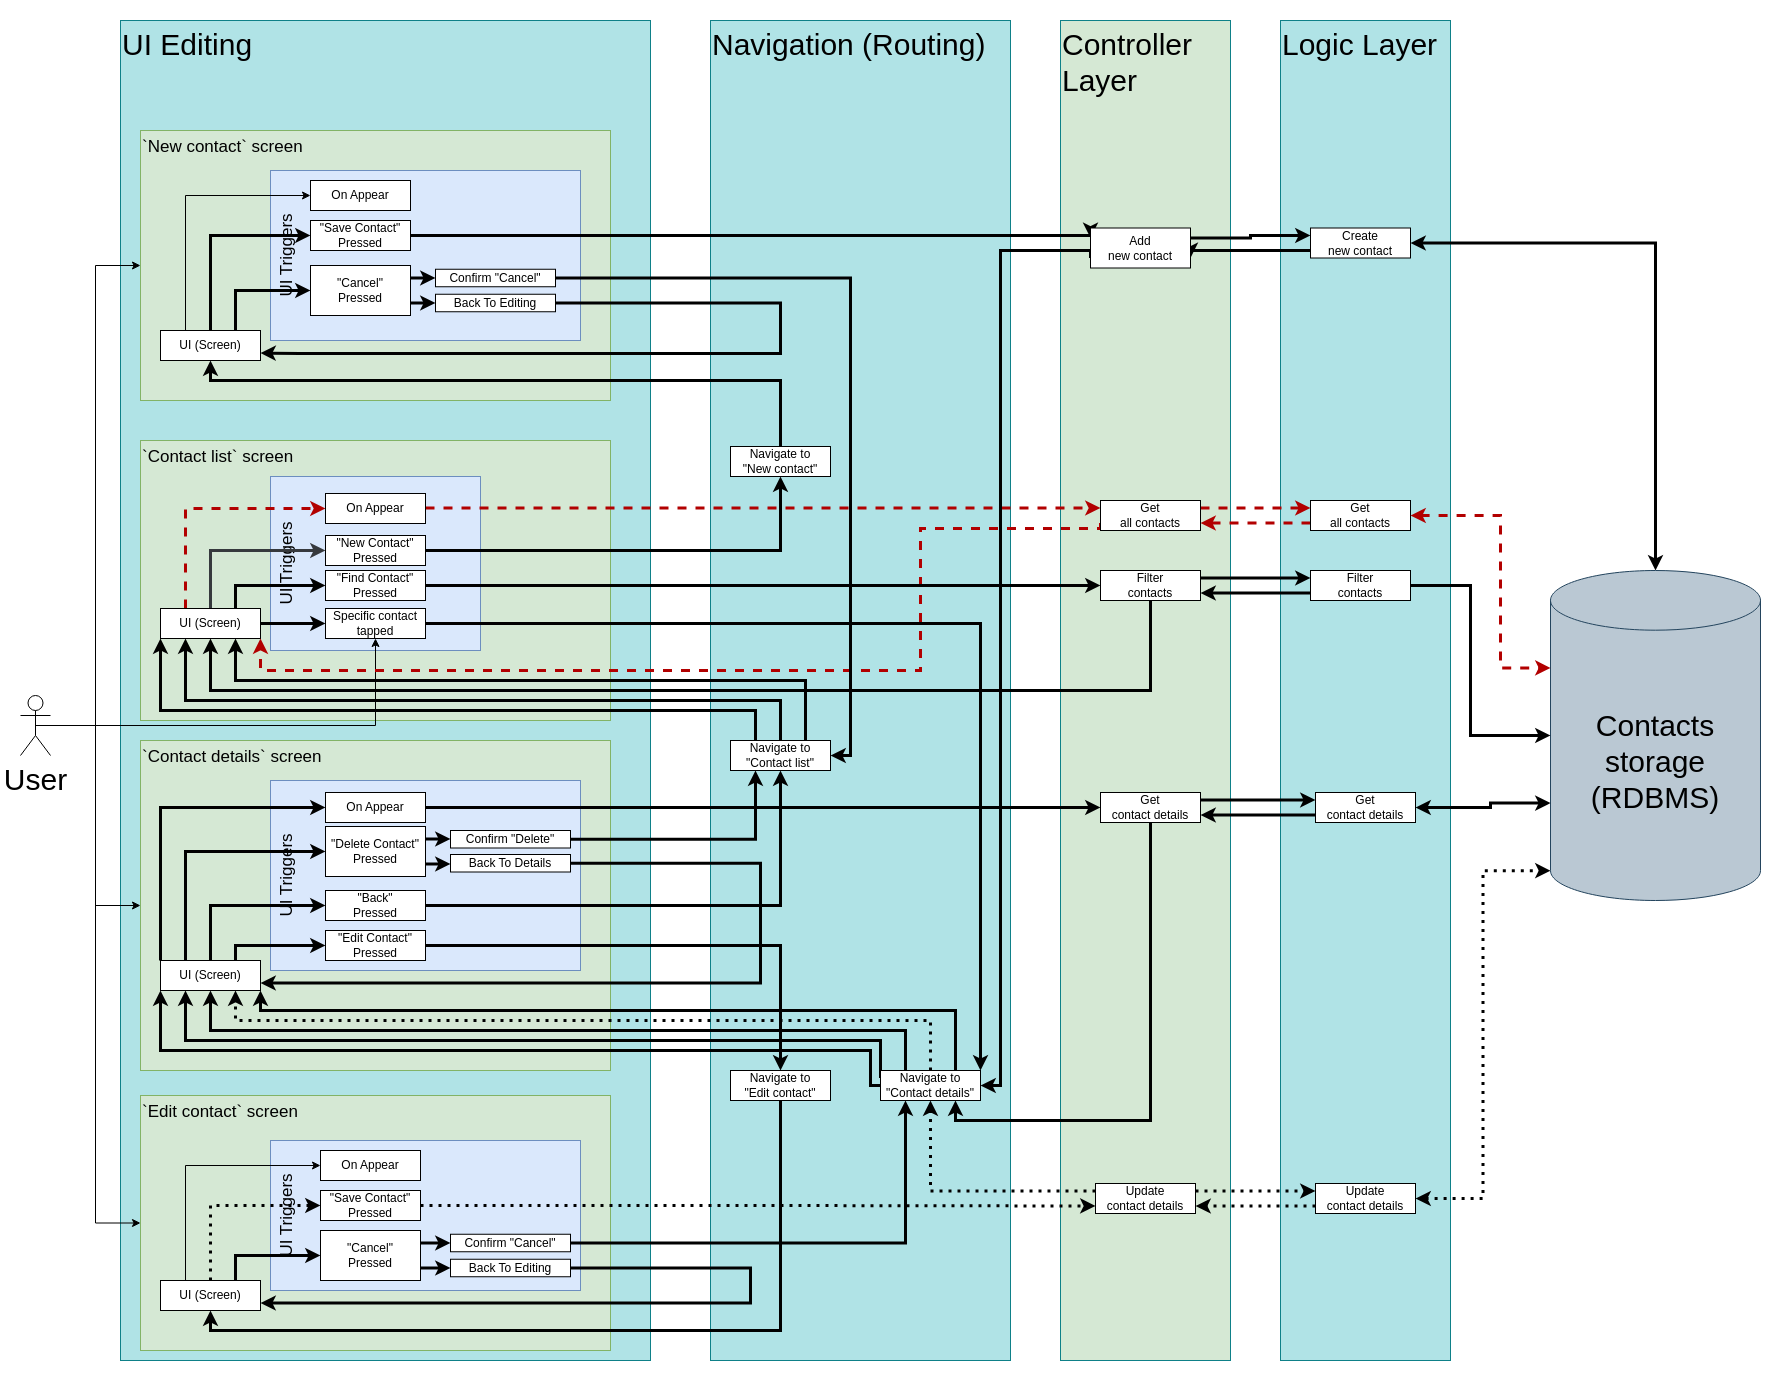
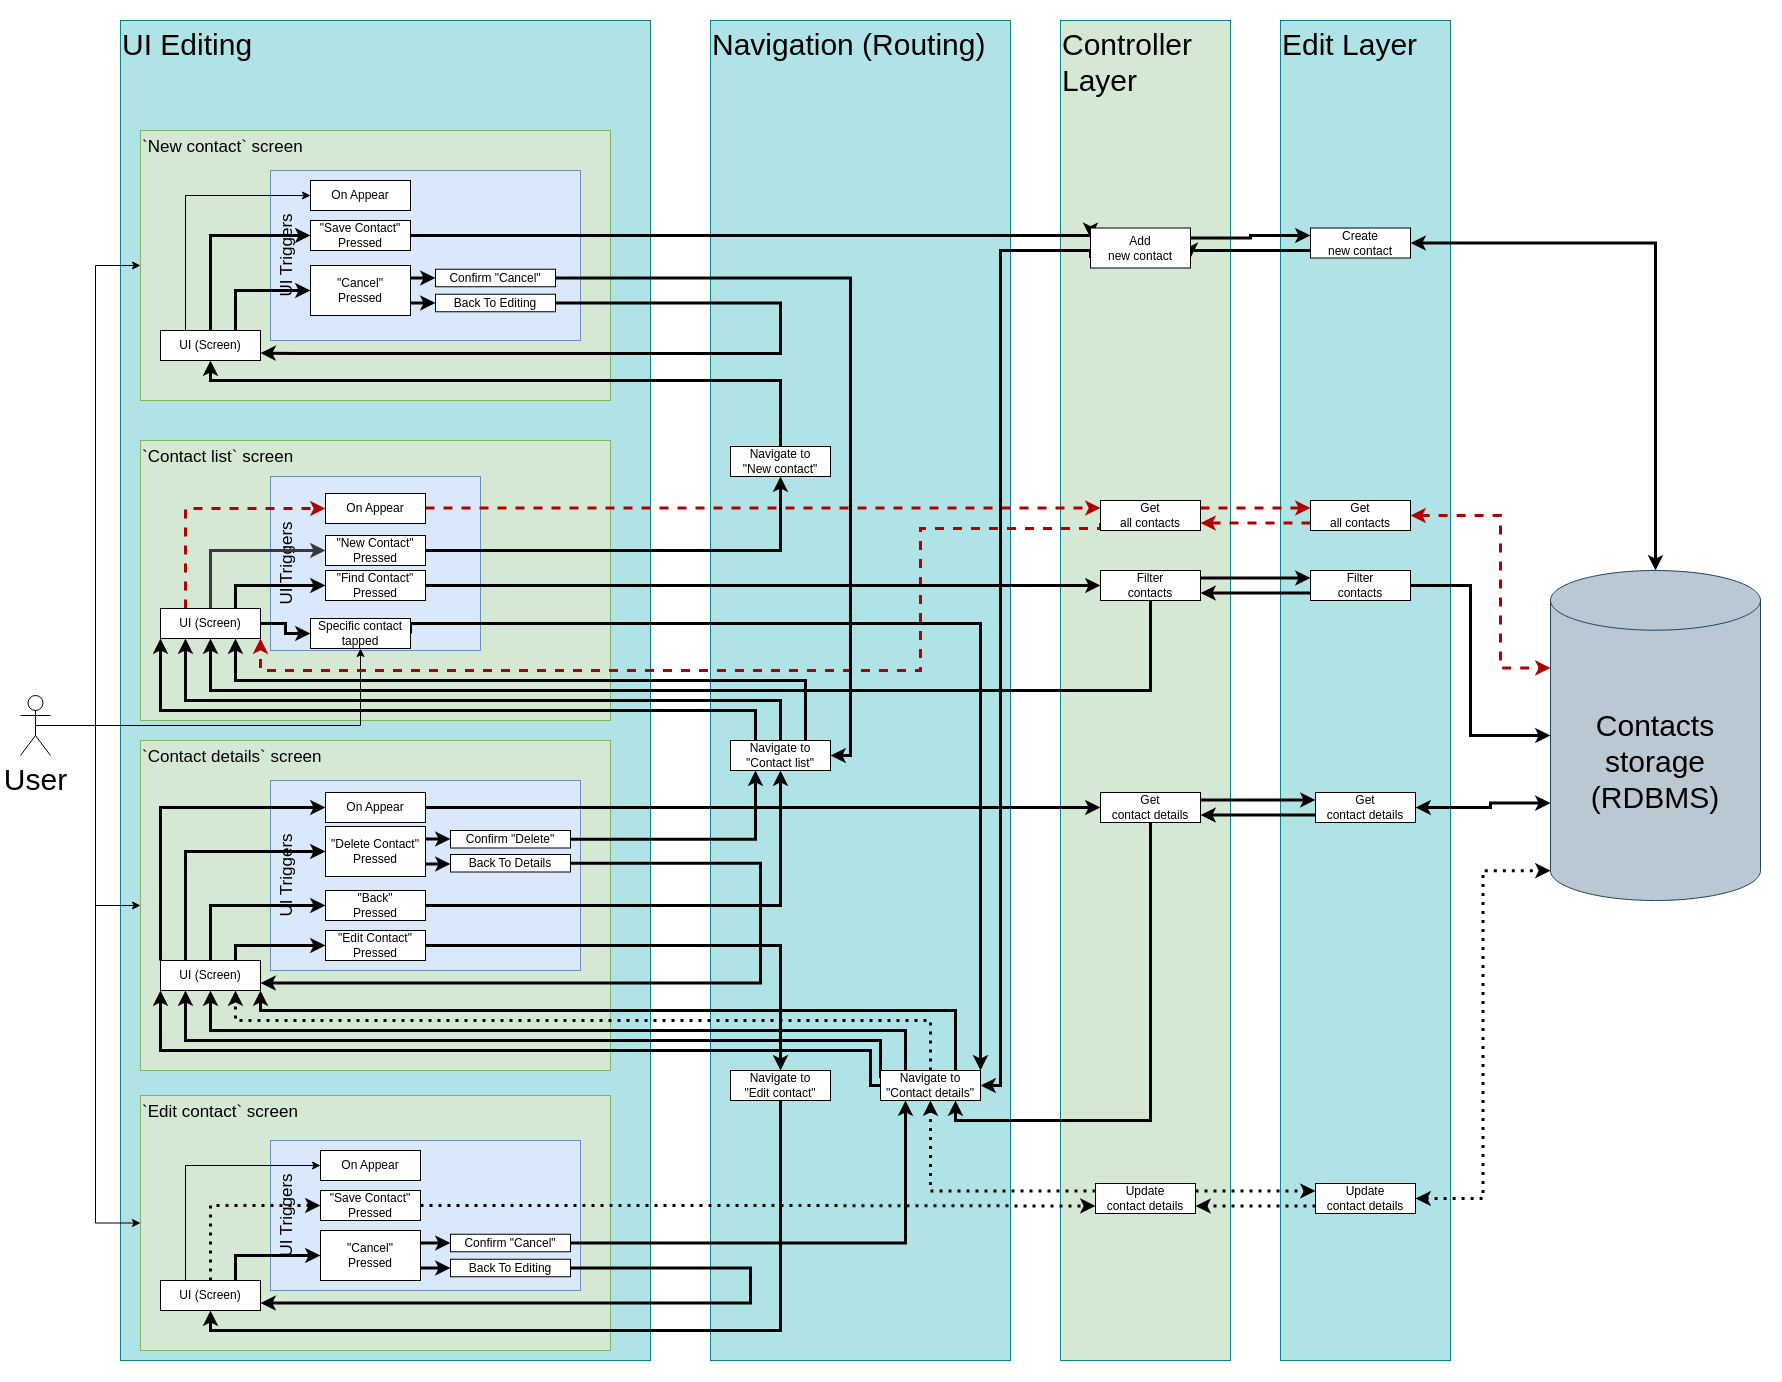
node "Logic Layer": label "Logic Layer" -> "Edit Layer"
node "Specific contact tapped": moved (376, 624) -> (361, 634)
